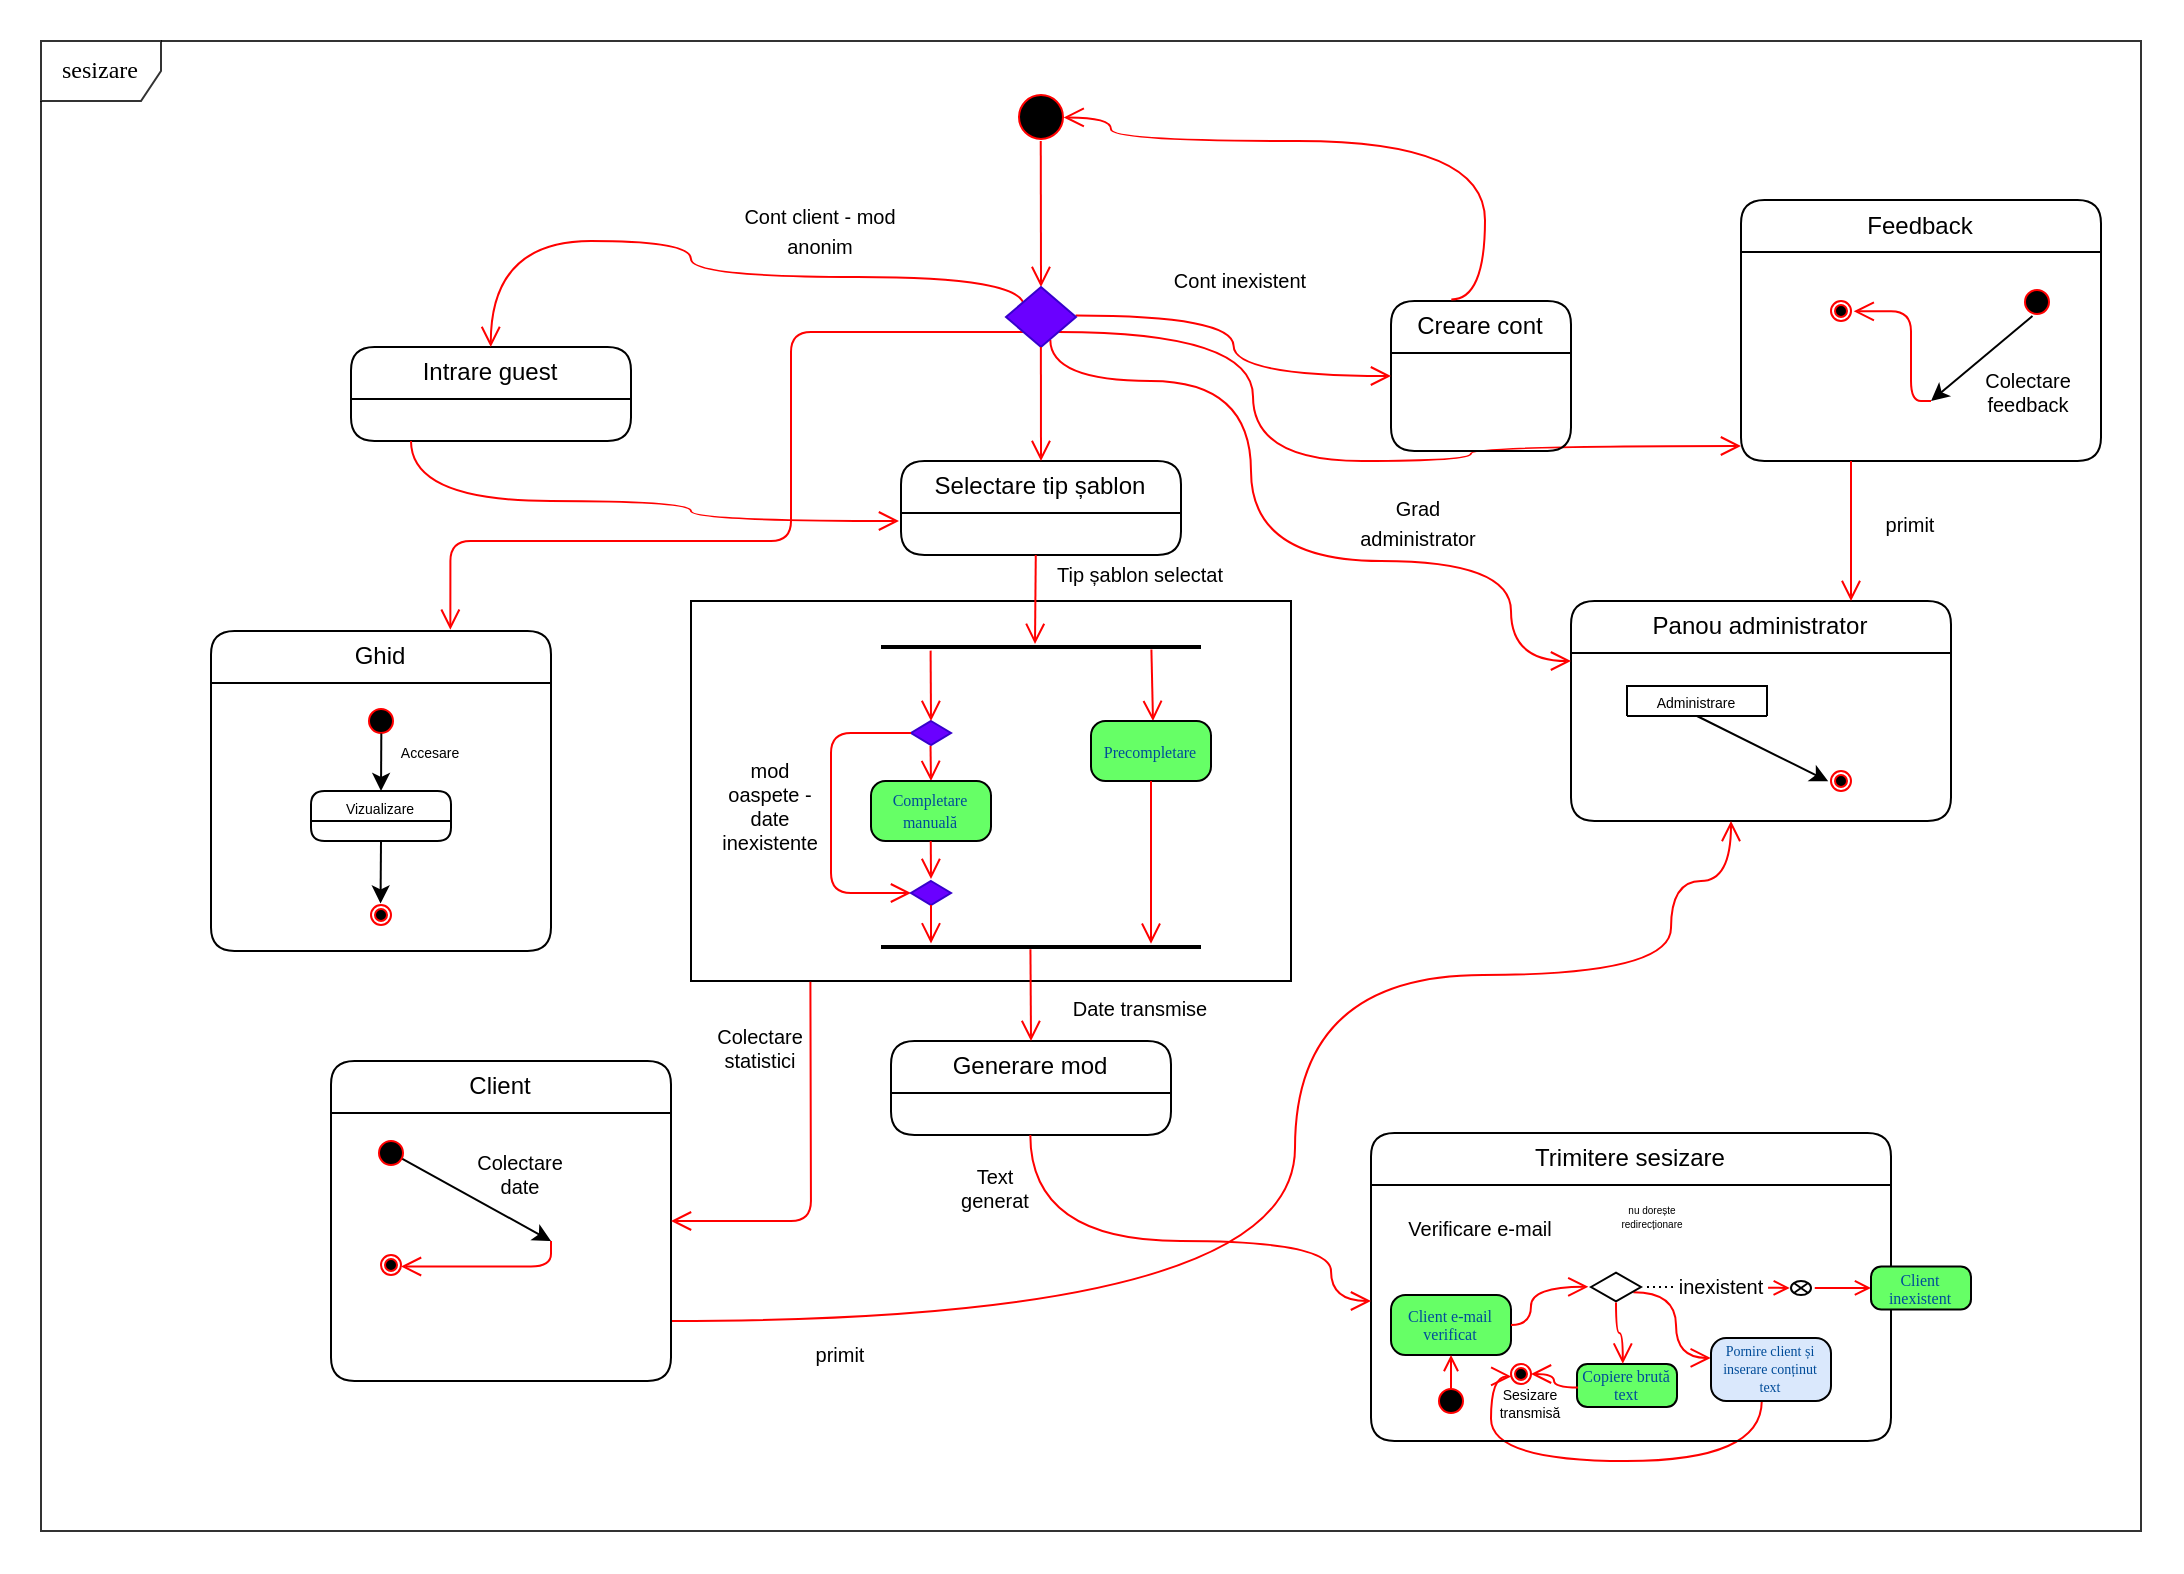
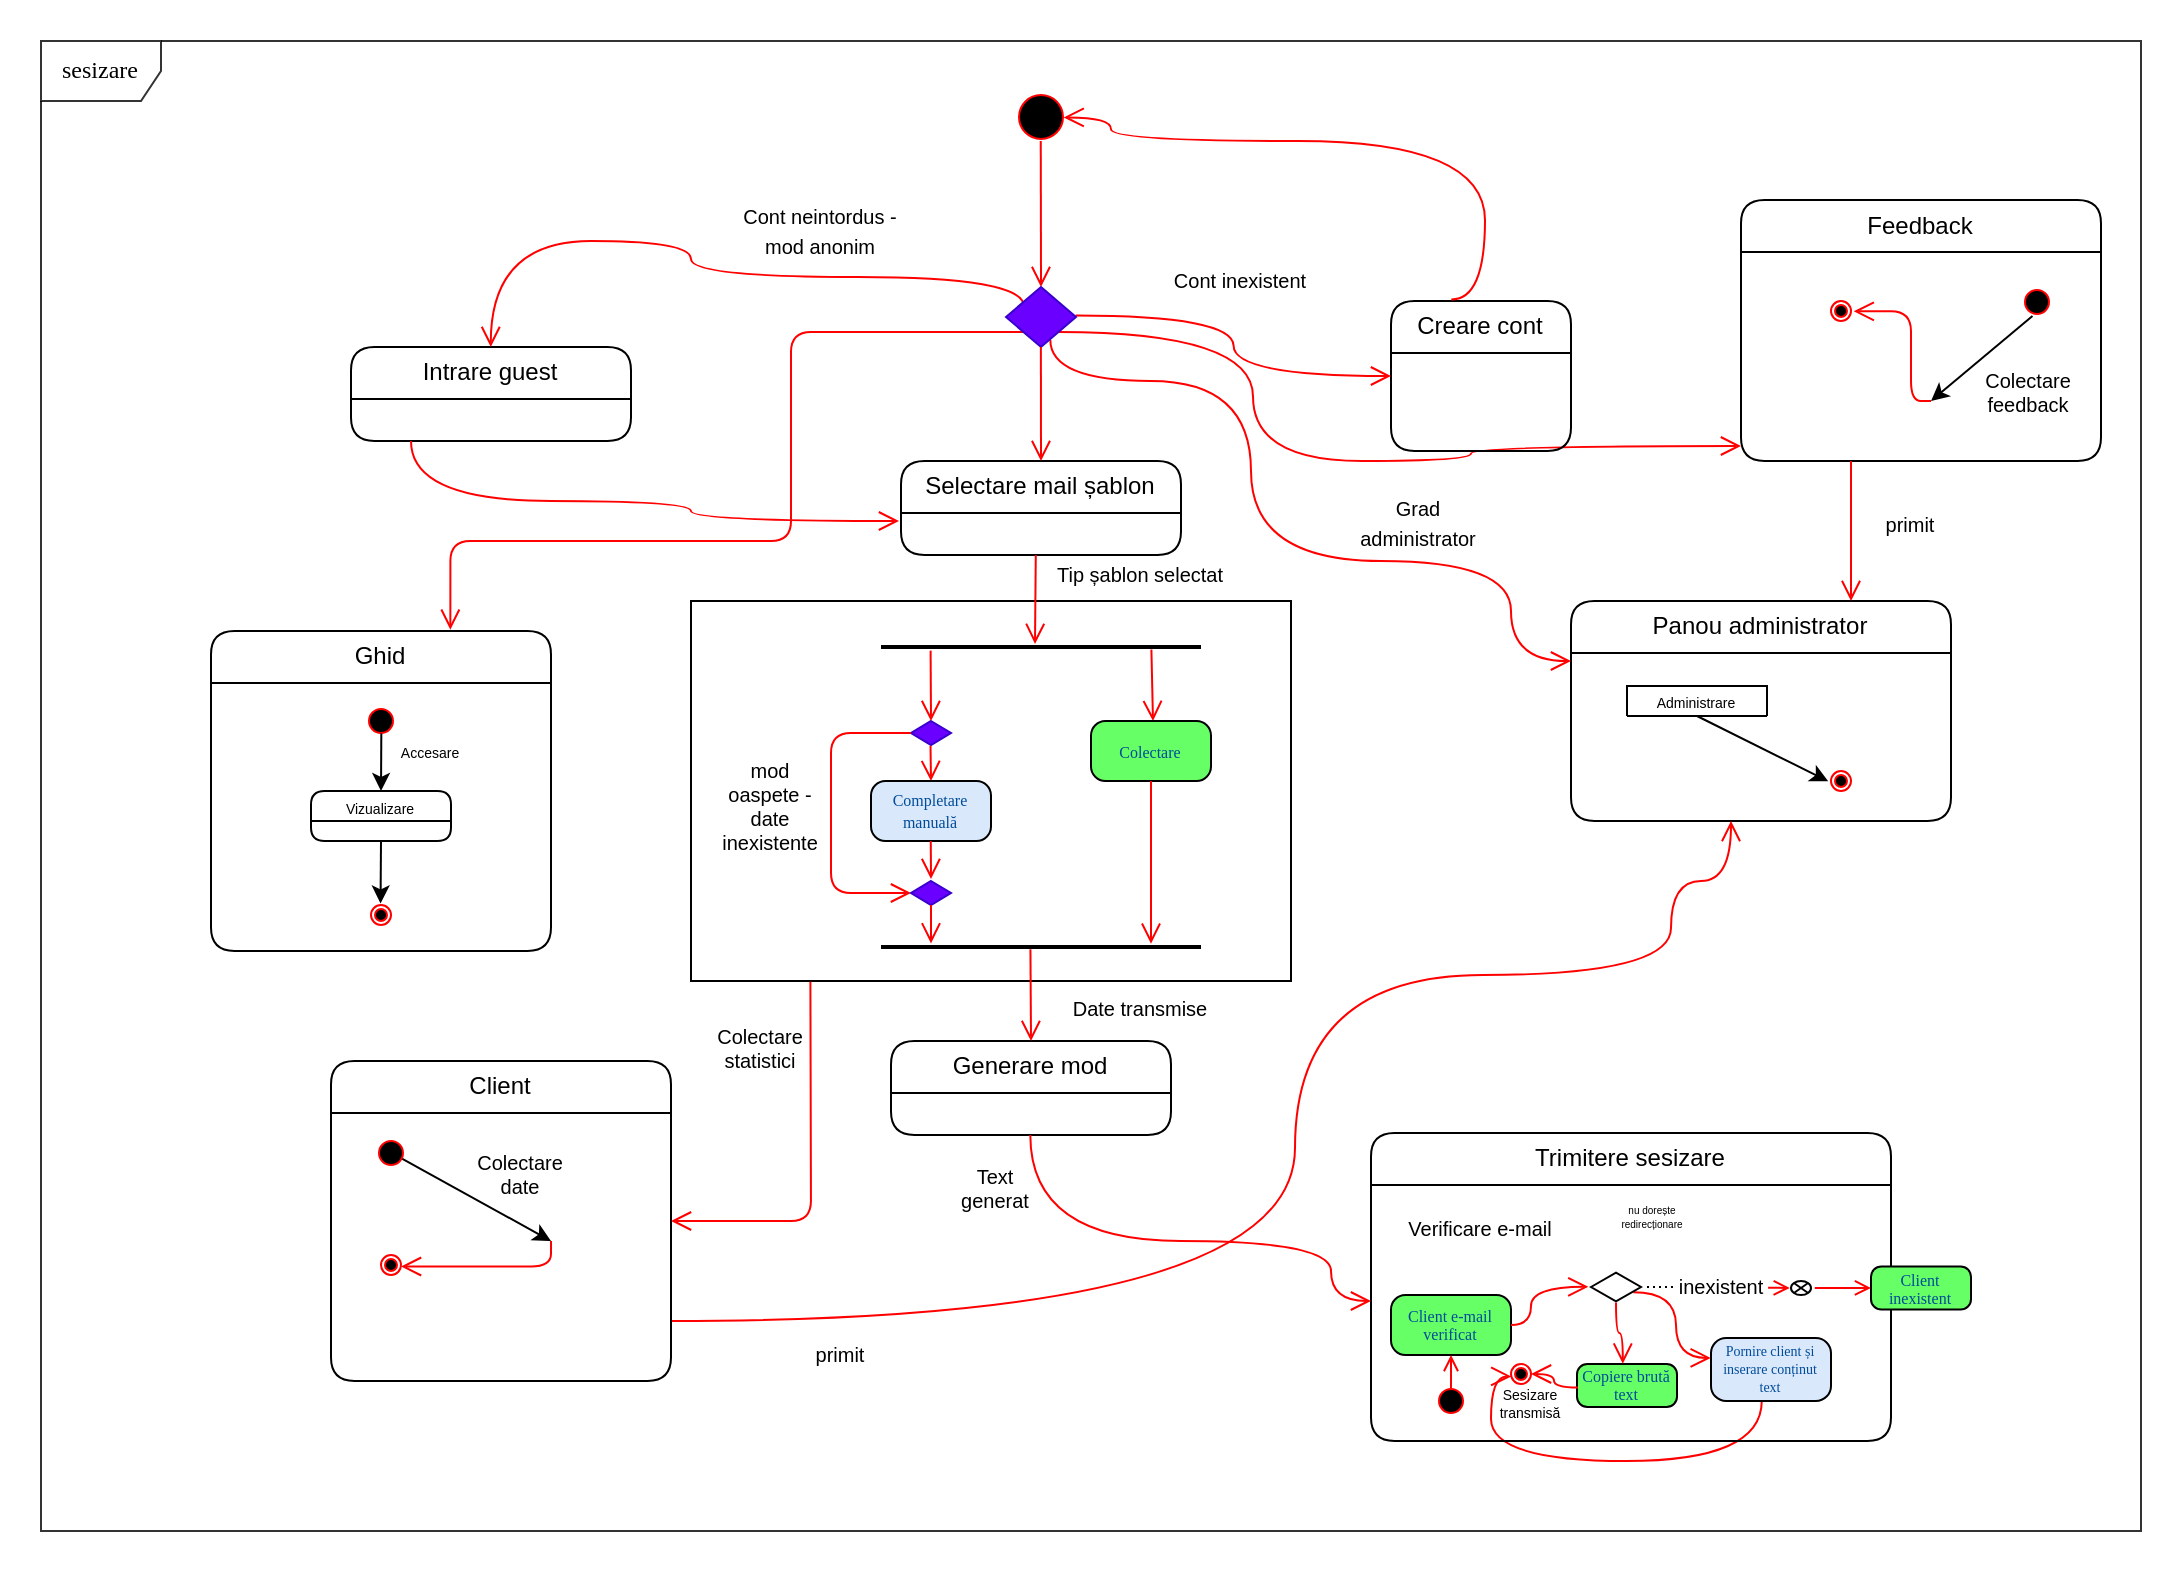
node "Cont client - mod anonim": label "Cont client - mod anonim" -> "Cont neintordus - mod anonim"
node "Selectare tip șablon": label "Selectare tip șablon" -> "Selectare mail șablon"
node "Precompletare": label "Precompletare" -> "Colectare"
node "Completare manuală": fillcolor #66ff66 -> #dae8fc
